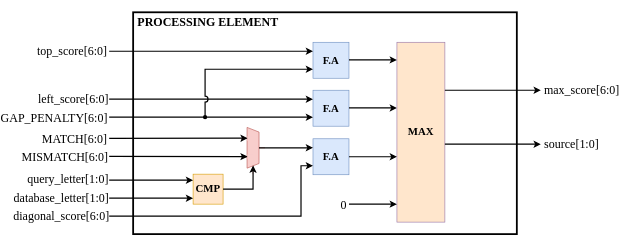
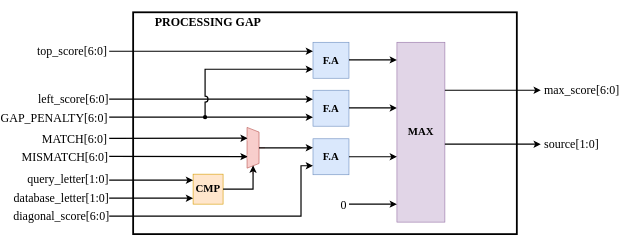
node "PROCESSING ELEMENT": label "PROCESSING ELEMENT" -> "PROCESSING GAP"
node "MAX": fillcolor #ffe6cc -> #e1d5e7
